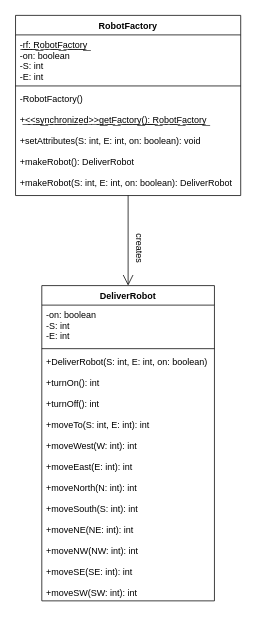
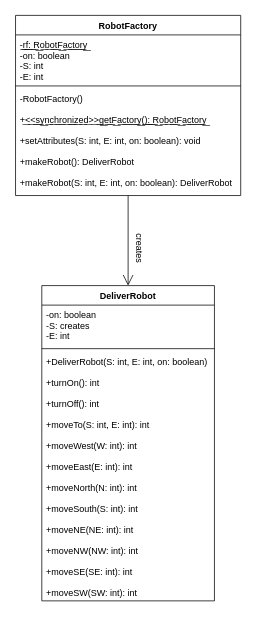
node "-on: boolean -S: int -E: int": label "-on: boolean -S: int -E: int" -> "-on: boolean -S: creates -E: int"
